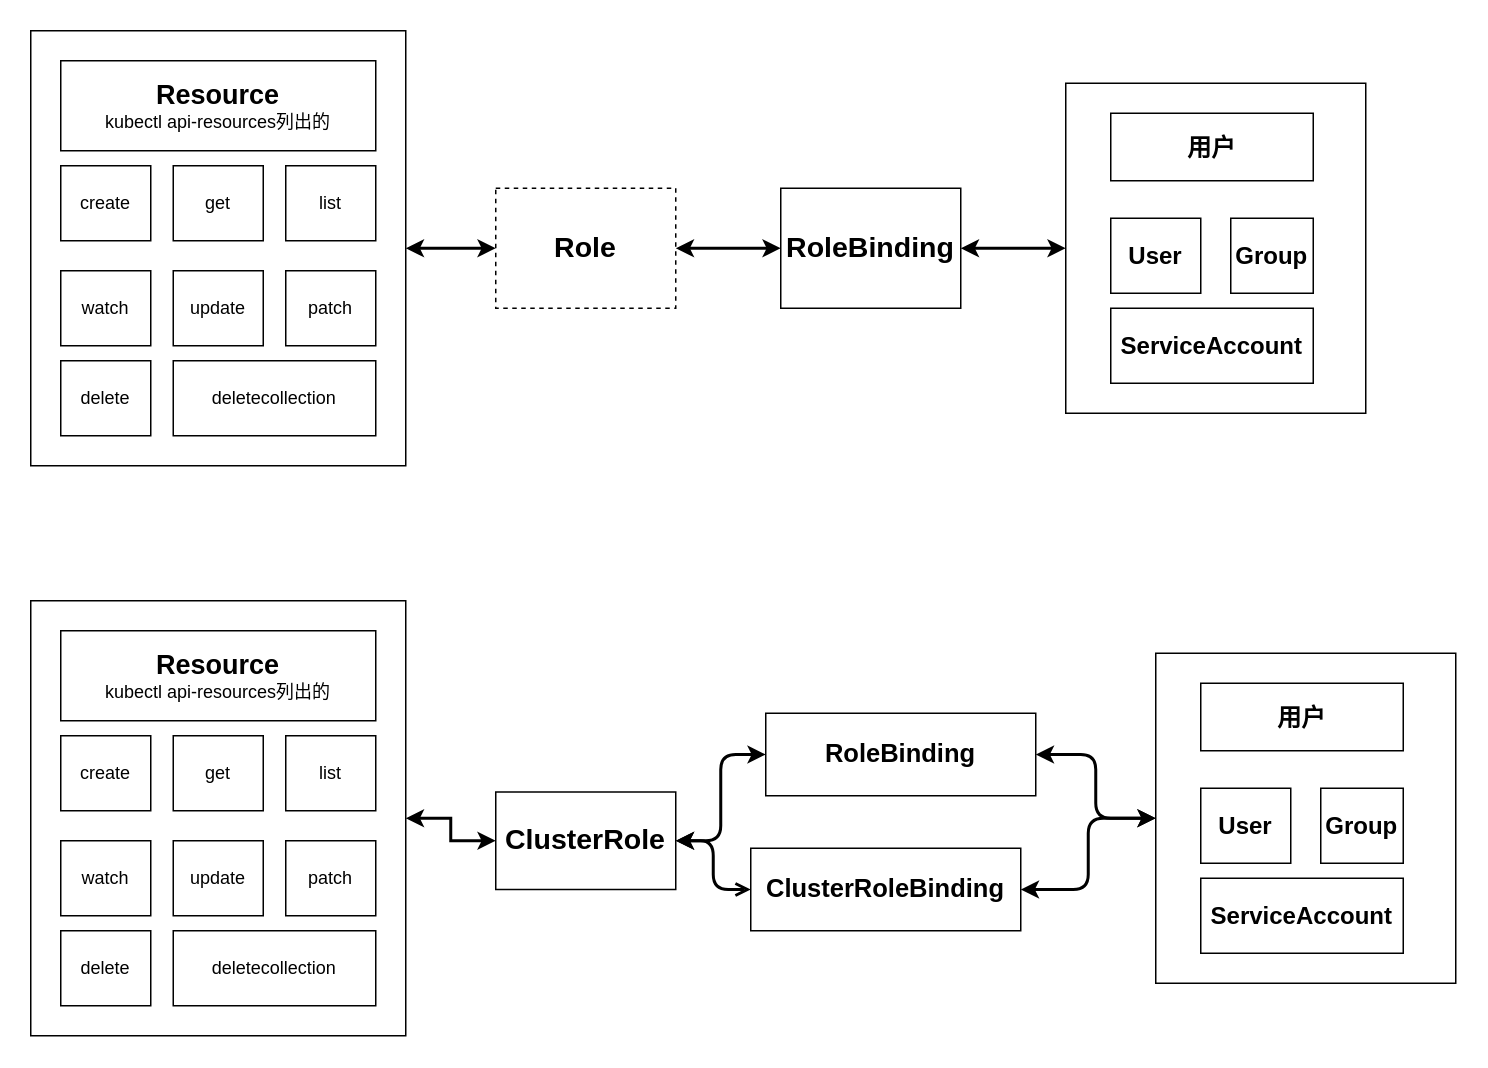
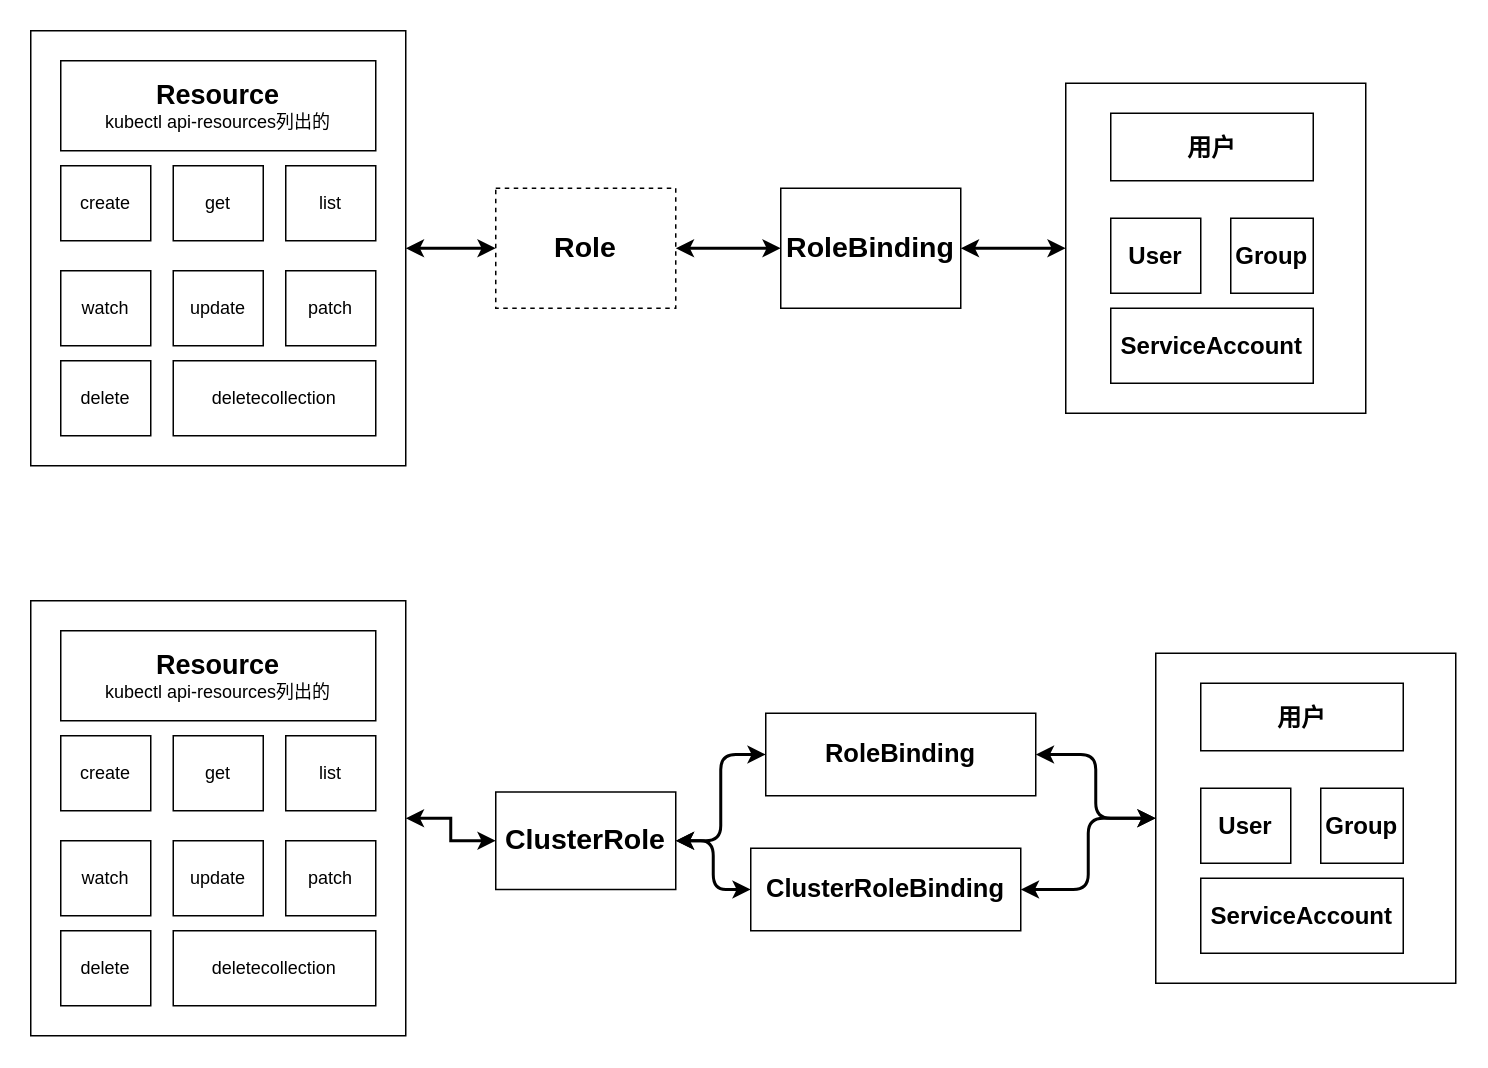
edge "ClusterRole" -- "ClusterRoleBinding": arrowhead open -> classic
